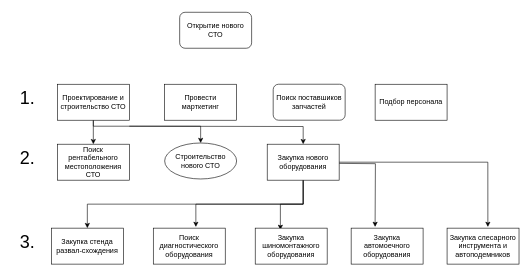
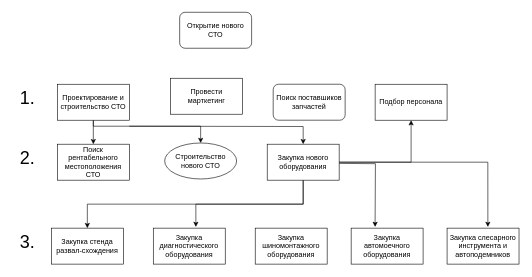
node "Провести марткетинг": moved (201, 102) -> (207, 96)
edge "Закупка нового оборудования" -> "Закупка шиномонтажного оборудования": now "Закупка нового оборудования" -> "Подбор персонала"
node "Поиск диагностического оборудования": label "Поиск диагностического оборудования" -> "Закупка диагностического оборудования"
